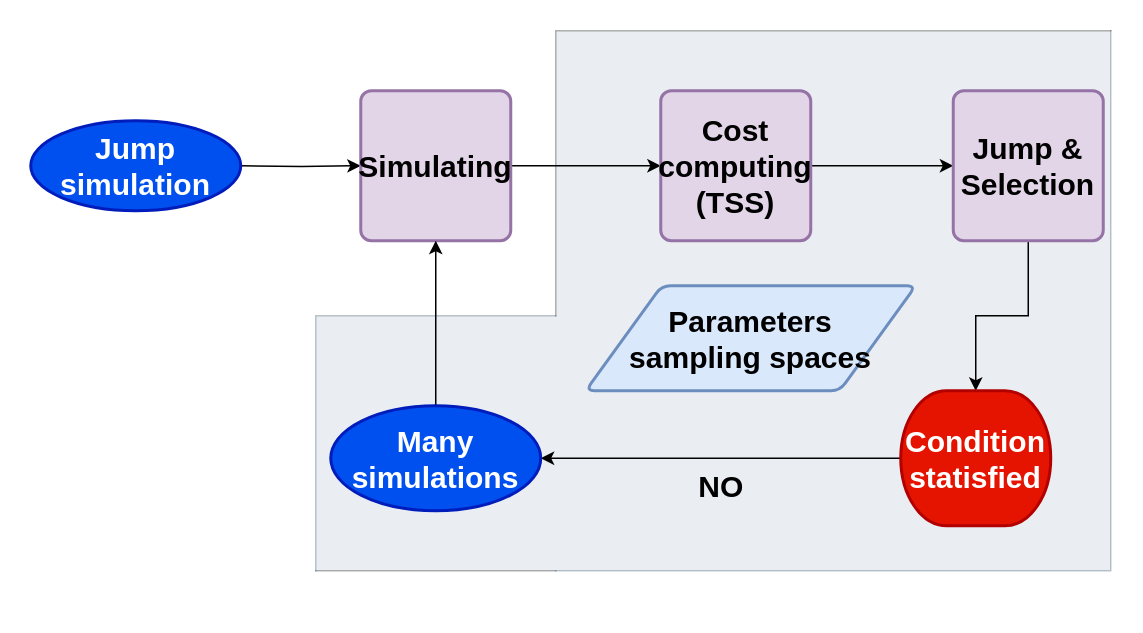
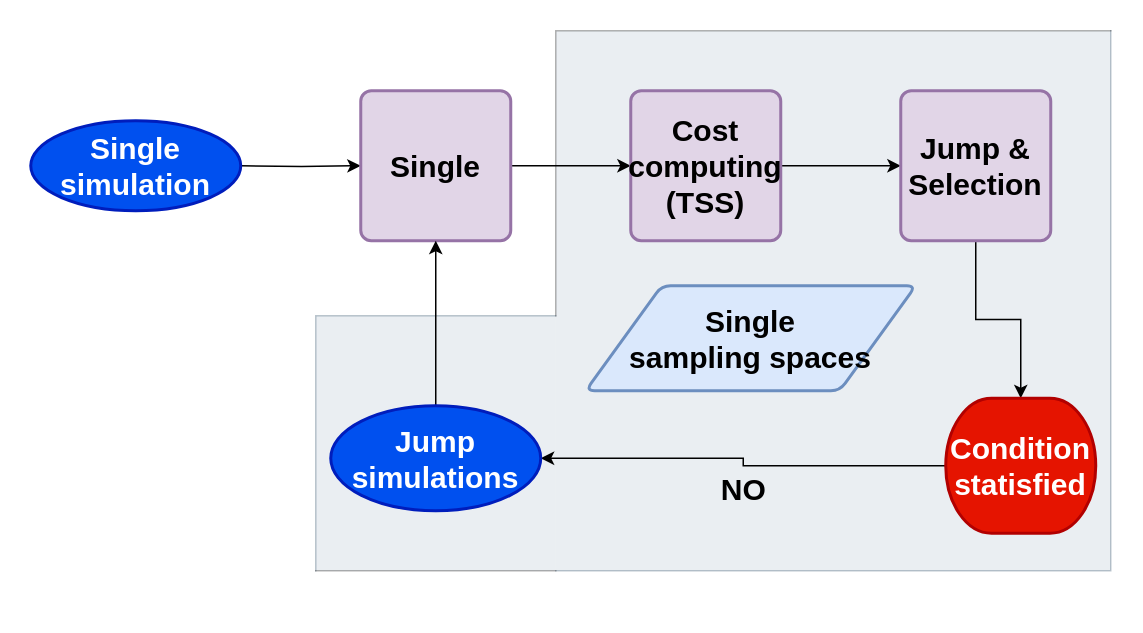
node "Jump simulation": label "Jump simulation" -> "Single simulation"
node "Simulating": label "Simulating" -> "Single"
node "Cost computing (TSS)": moved (736, 166) -> (706, 166)
node "Jump &Selection": moved (1028, 166) -> (976, 166)
node "Parameterssampling spaces": label "Parameterssampling spaces" -> "Singlesampling spaces"
node "Many simulations": label "Many simulations" -> "Jump simulations"
node "Condition statisfied": moved (976, 458) -> (1021, 466)
